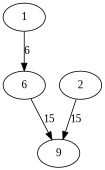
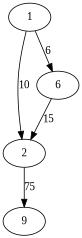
edge "1" -> "2": added, label "10"
edge "6" -> "9": now "6" -> "2"
edge "2" -> "9": label "15" -> "75"
